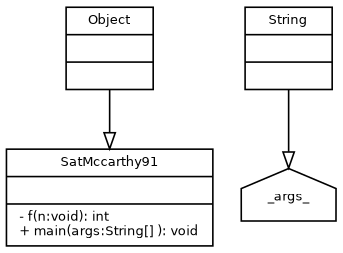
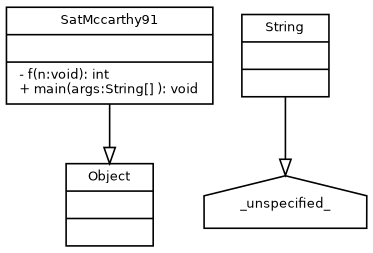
edge "Object" -> "SatMccarthy91": reversed
node "_args_": label "_args_" -> "_unspecified_"
